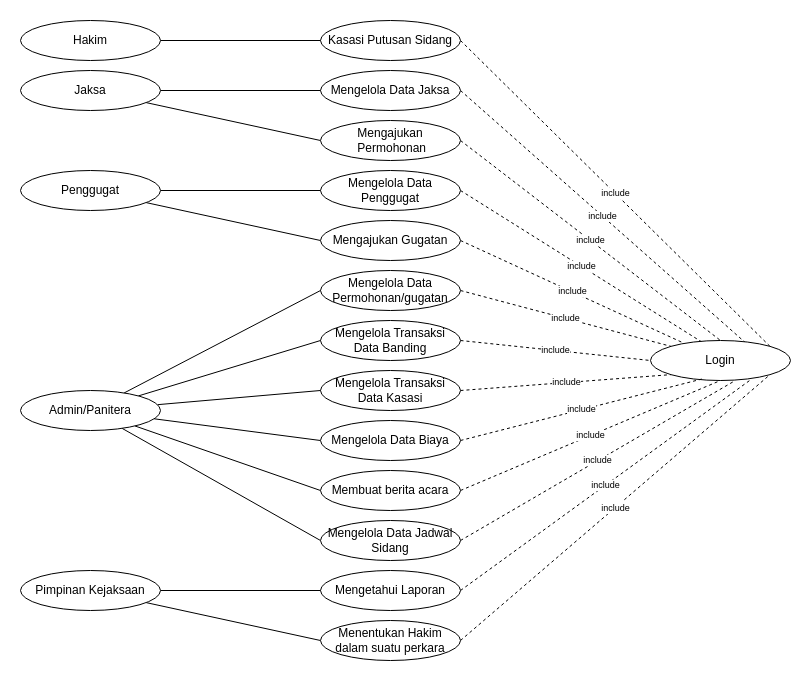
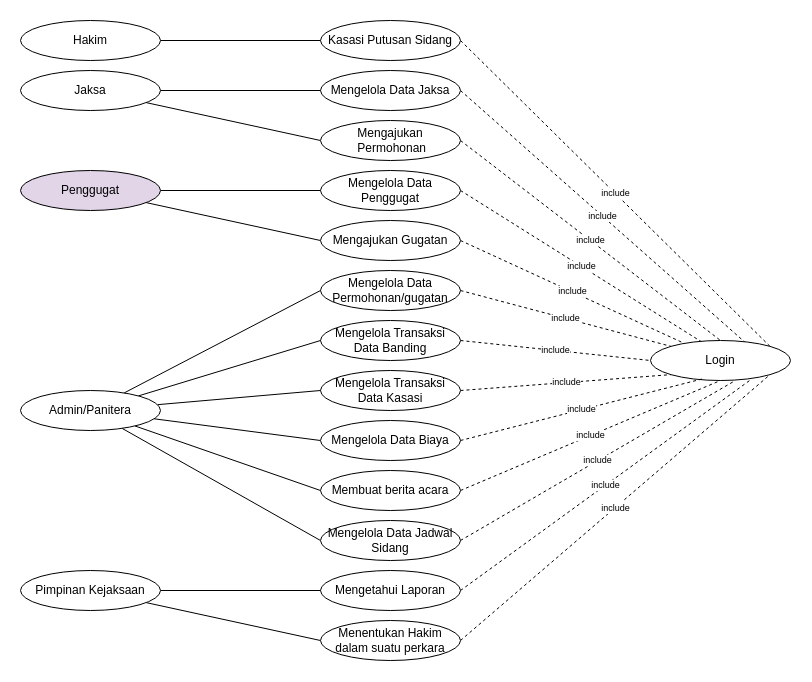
node "Penggugat": fillcolor #ffffff -> #e1d5e7
